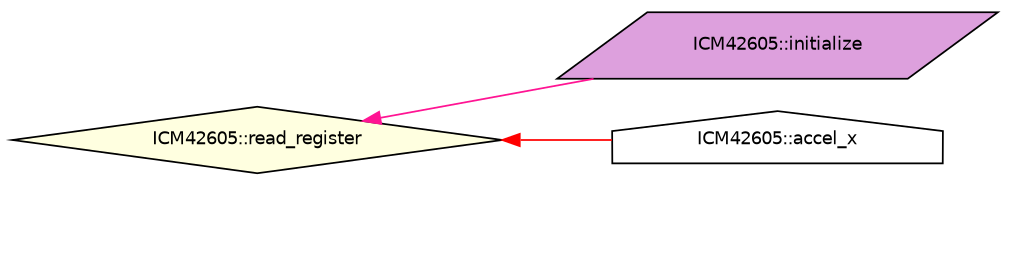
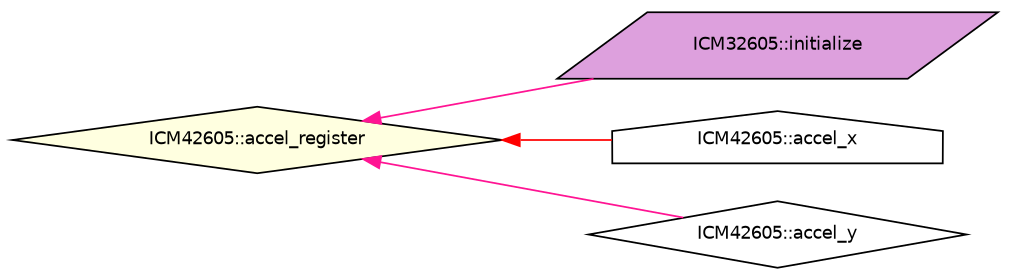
node "ICM42605::initialize": label "ICM42605::initialize" -> "ICM32605::initialize"
node "ICM42605::read_register": label "ICM42605::read_register" -> "ICM42605::accel_register"
node "ICM42605::accel_y": added
